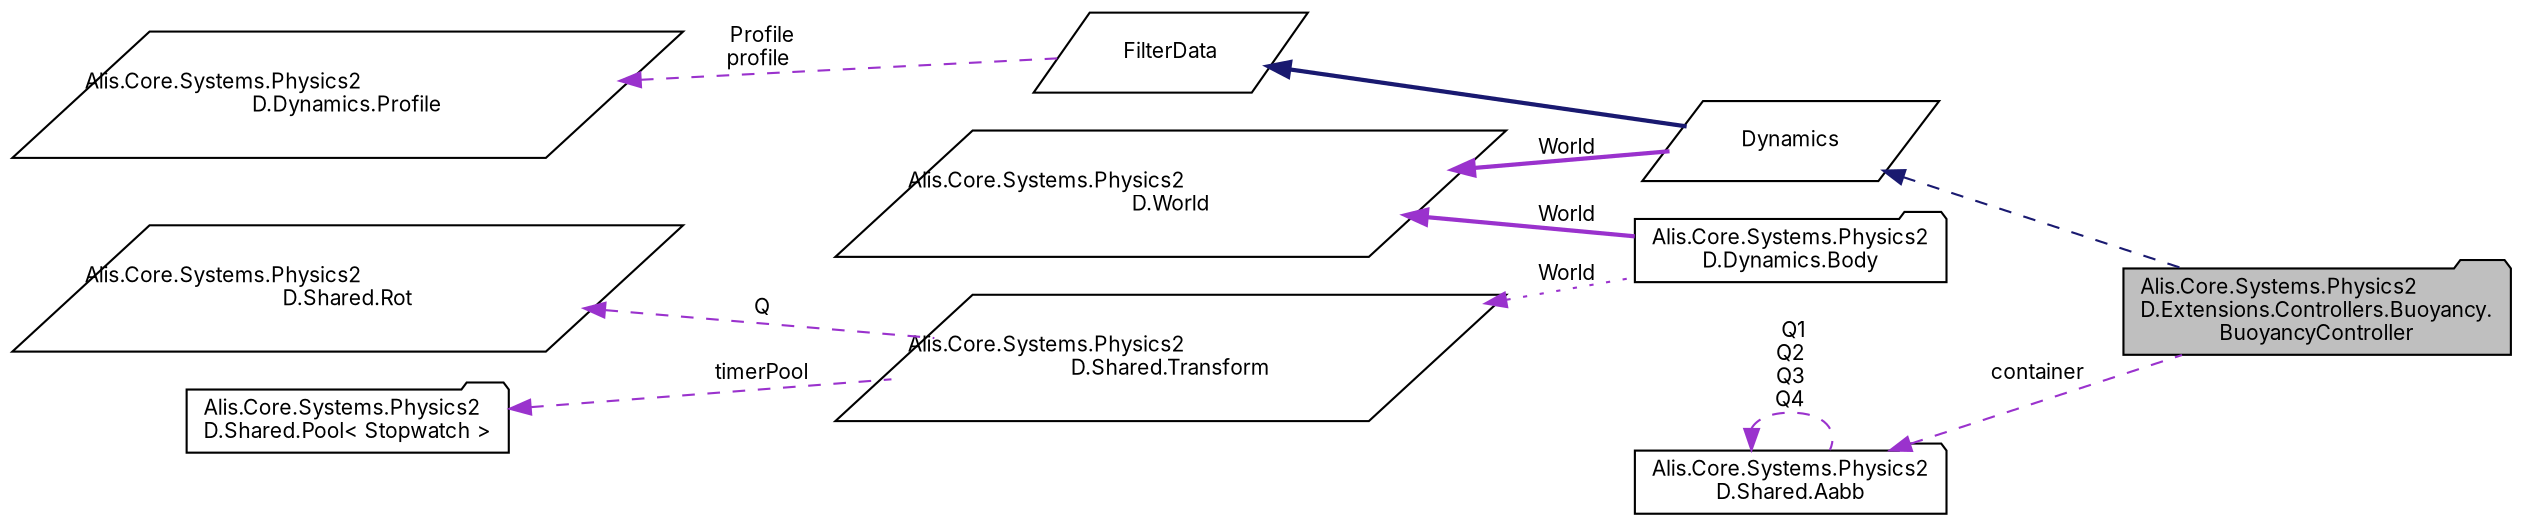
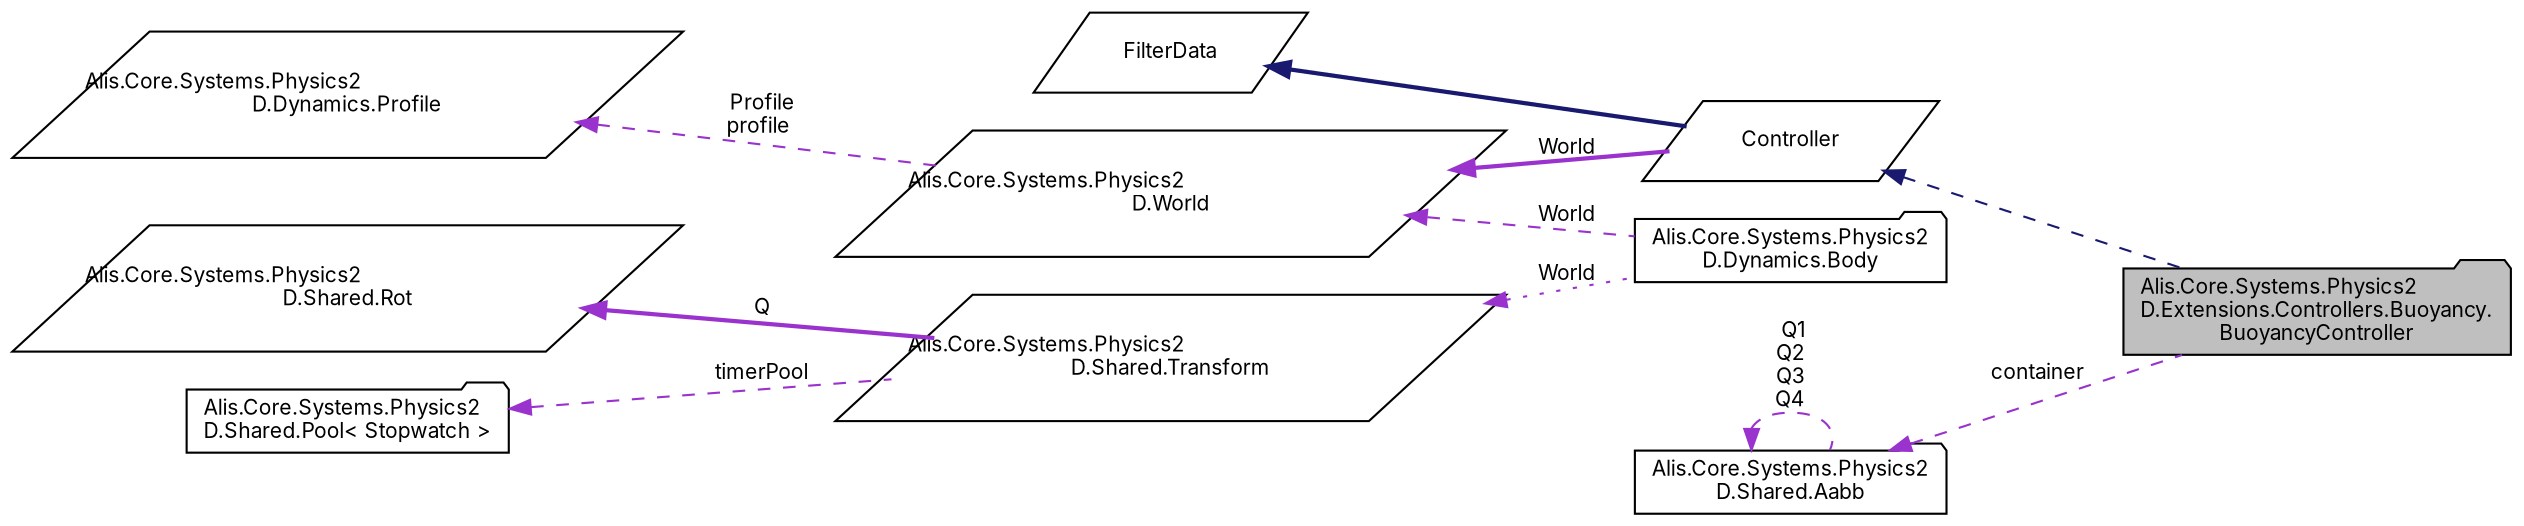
edge "FilterData" -> "Alis.Core.Systems.Physics2 D.Dynamics.Profile": now "Alis.Core.Systems.Physics2 D.World" -> "Alis.Core.Systems.Physics2 D.Dynamics.Profile"
node "Dynamics": label "Dynamics" -> "Controller"
edge "Alis.Core.Systems.Physics2 D.Dynamics.Body" -> "Alis.Core.Systems.Physics2 D.World": style bold -> dashed
edge "Alis.Core.Systems.Physics2 D.Shared.Transform" -> "Alis.Core.Systems.Physics2 D.Shared.Rot": style dashed -> bold
